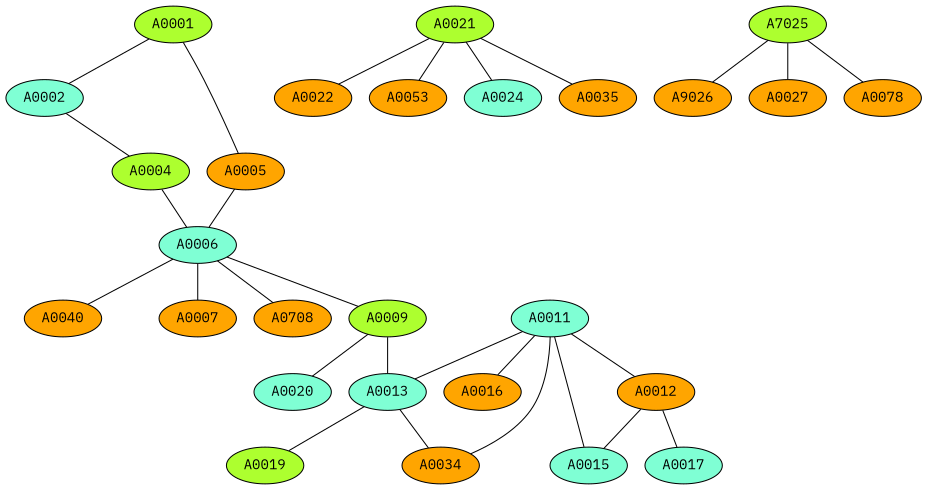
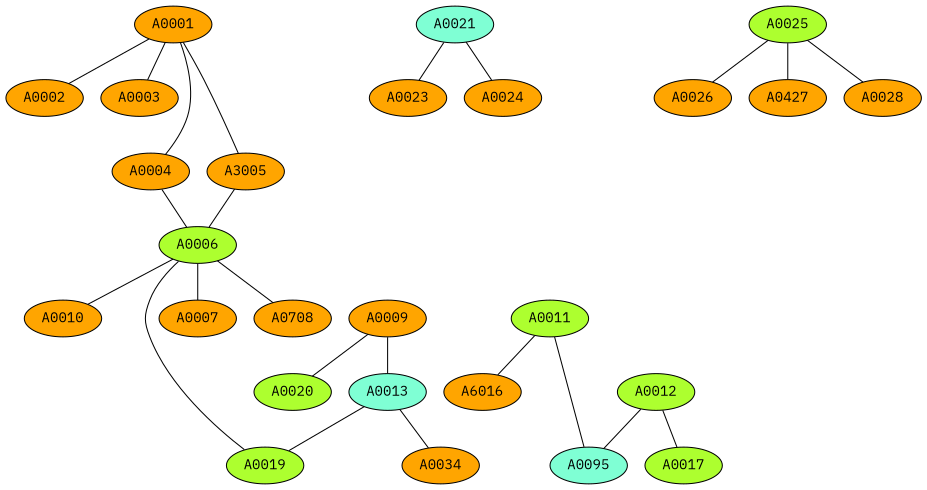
node "A0001": fillcolor GreenYellow -> Orange
node "A0021": fillcolor GreenYellow -> Aquamarine
node "A7025": label "A7025" -> "A0025"
node "A0002": fillcolor Aquamarine -> Orange
node "A0003": added
node "A0022": removed
node "A0053": label "A0053" -> "A0023"
node "A0024": fillcolor Aquamarine -> Orange
node "A0035": removed
node "A9026": label "A9026" -> "A0026"
node "A0027": label "A0027" -> "A0427"
node "A0078": label "A0078" -> "A0028"
edge "A0002" -- "A0004": now "A0001" -- "A0004"
node "A0004": fillcolor GreenYellow -> Orange
node "A0005": label "A0005" -> "A3005"
node "A0006": fillcolor Aquamarine -> GreenYellow
edge "A0006" -- "A0009": now "A0006" -- "A0019"
node "A0040": label "A0040" -> "A0010"
node "A0009": fillcolor GreenYellow -> Orange
node "A0011": fillcolor Aquamarine -> GreenYellow
edge "A0011" -- "A0013": removed
edge "A0011" -- "A0012": removed
node "A0020": fillcolor Aquamarine -> GreenYellow
node "A0016": label "A0016" -> "A6016"
node "A0012": fillcolor Orange -> GreenYellow
edge "A0011" -- "A0034": removed
node "A0015": label "A0015" -> "A0095"
node "A0017": fillcolor Aquamarine -> GreenYellow
